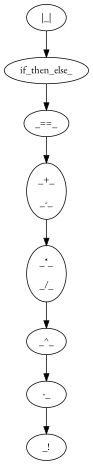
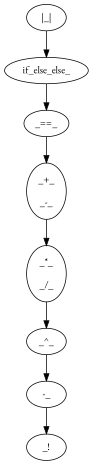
node "if_then_else_": label "if_then_else_" -> "if_else_else_"
